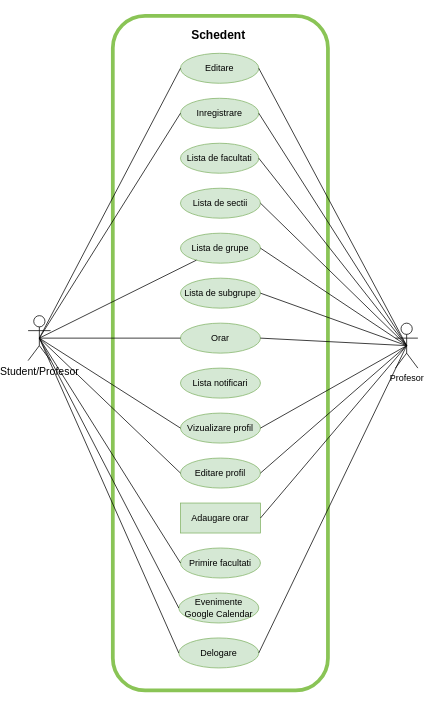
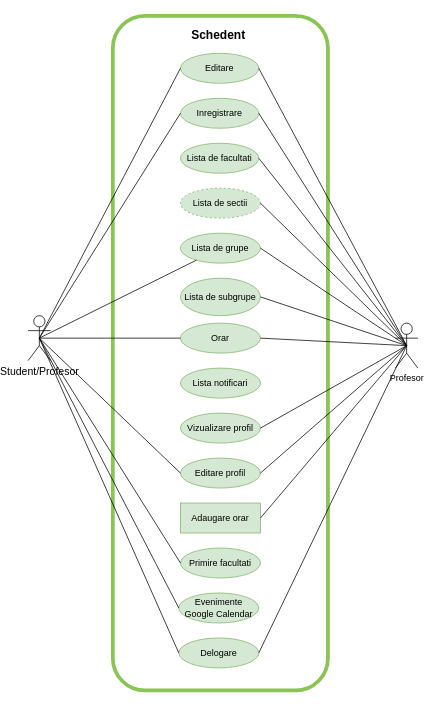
node "Lista de sectii": style solid -> dashed
node "Lista de subgrupe": size 80x30 -> 80x38
edge "Student/Profesor" -- "Vizualizare profil": removed
